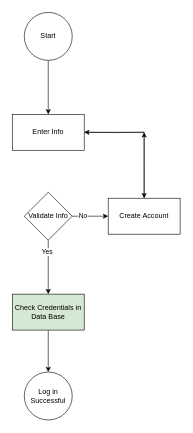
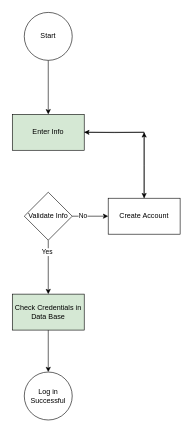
node "Enter Info": fillcolor #ffffff -> #d5e8d4
